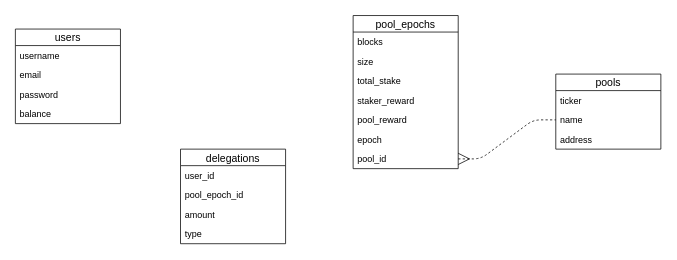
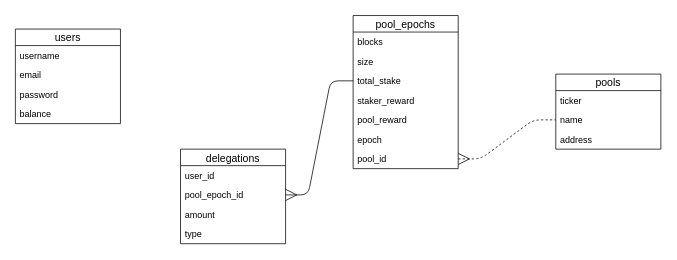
edge "total_stake" -> "pool_epoch_id": added
